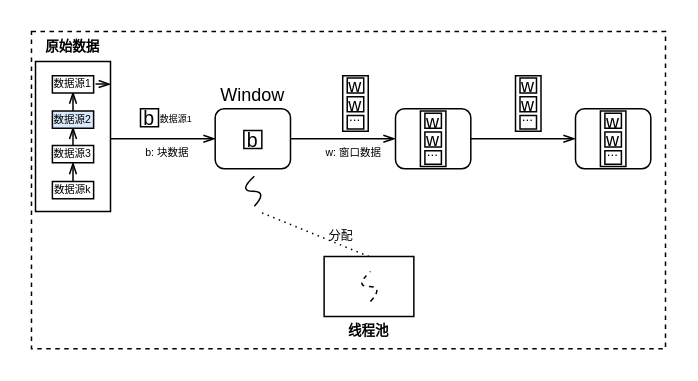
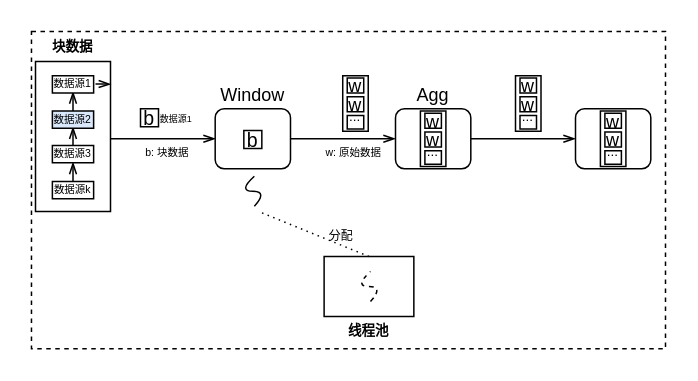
node "原始数据": label "原始数据" -> "块数据"
node "Agg": added
node "w: 窗口数据": label "w: 窗口数据" -> "w: 原始数据"
